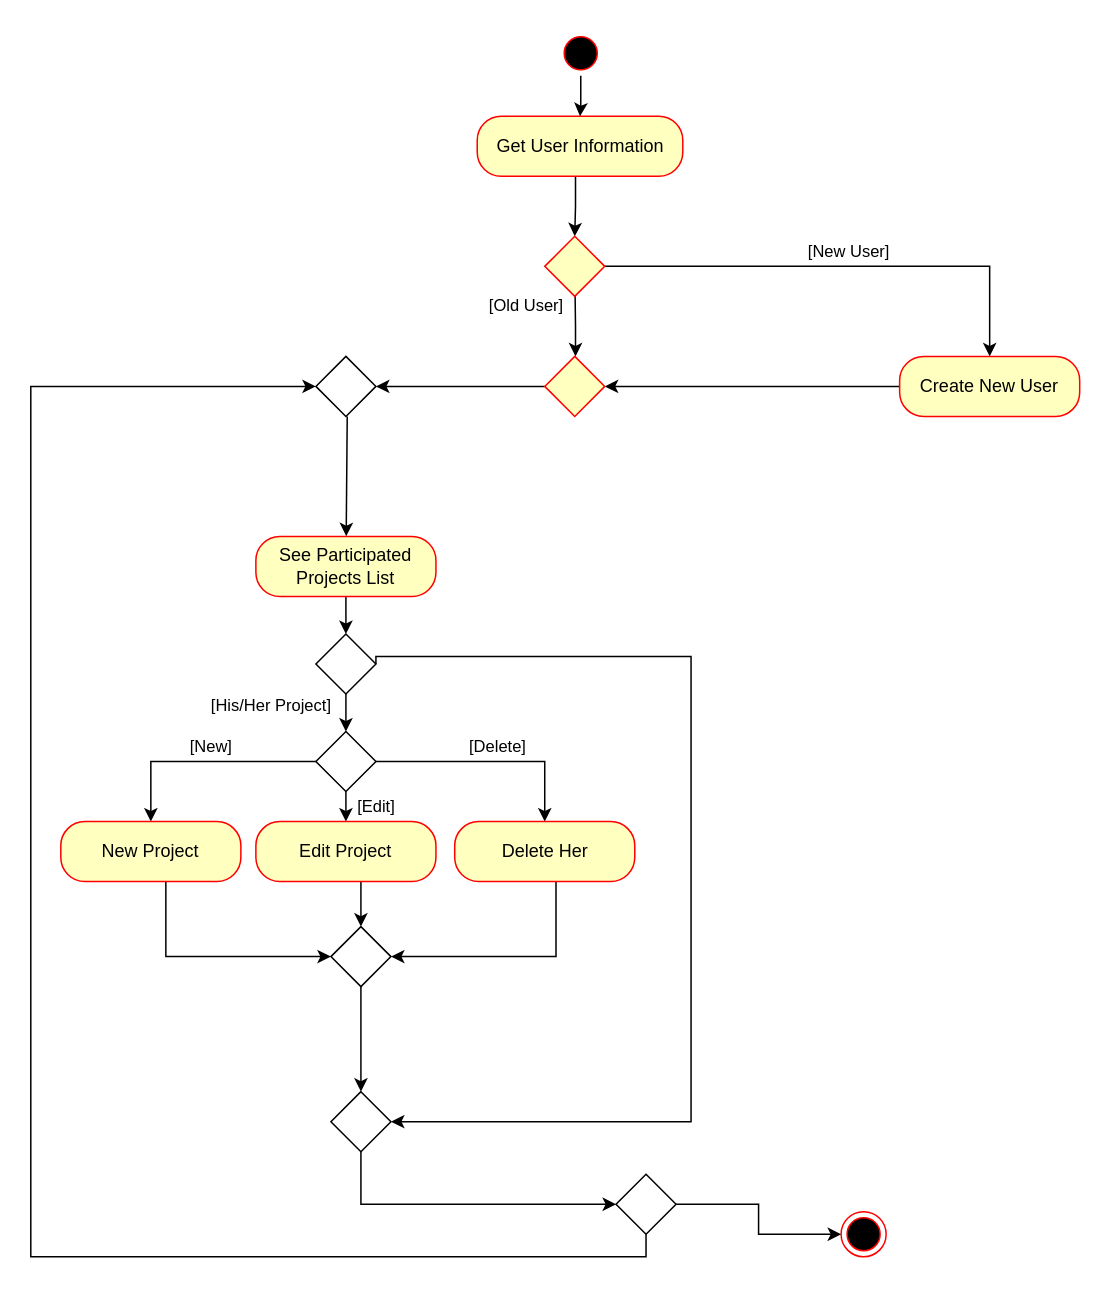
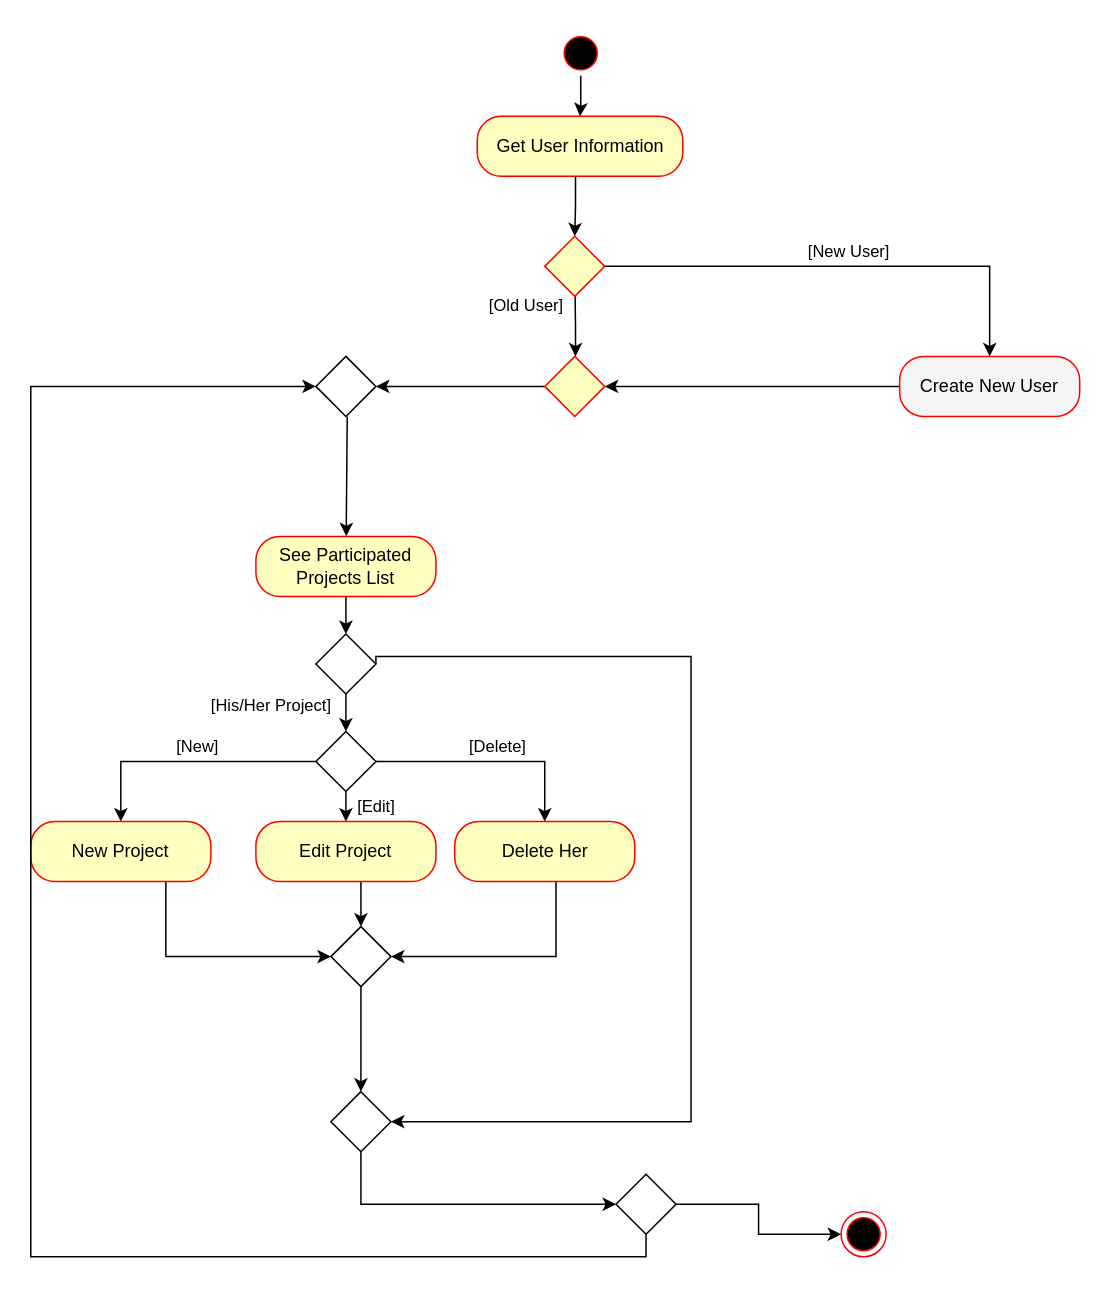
node "Create New User": fillcolor #ffffc0 -> #f5f5f5
node "New Project": moved (151, 851) -> (121, 851)
